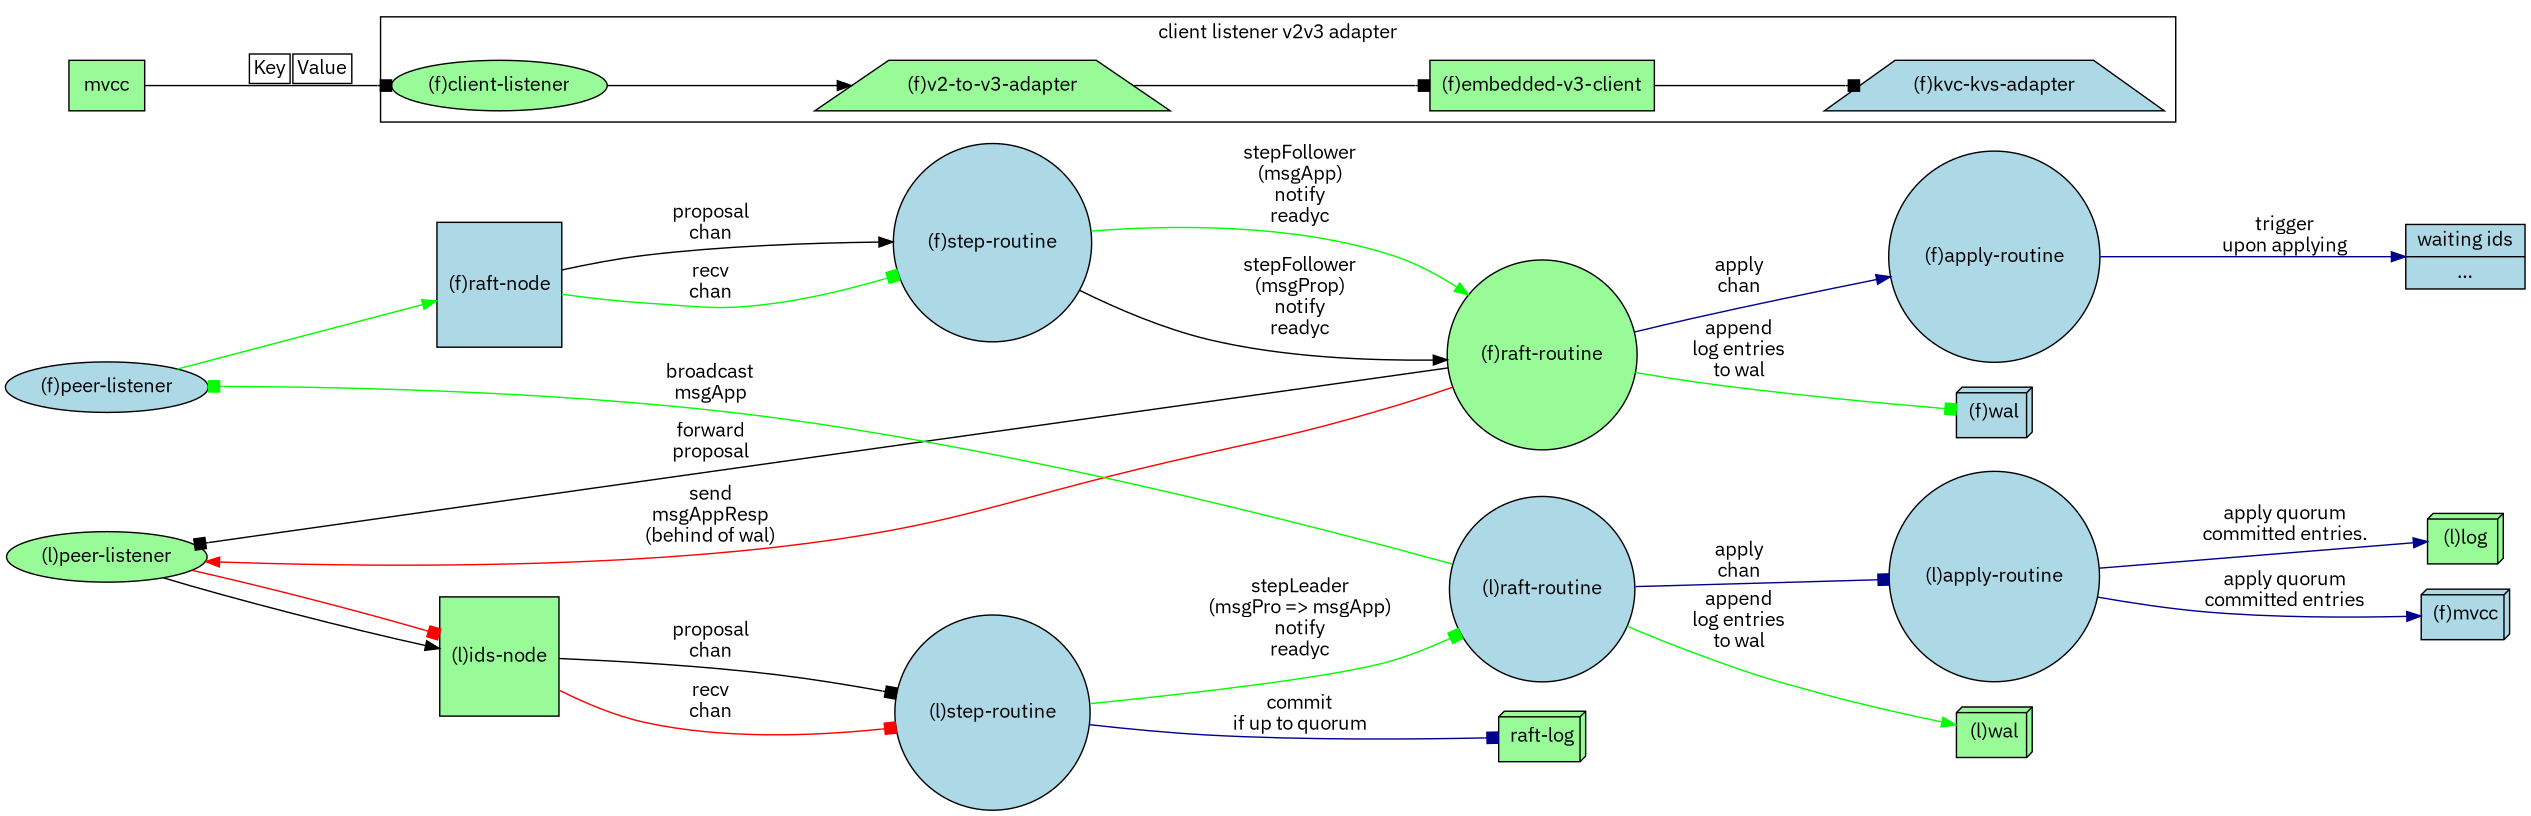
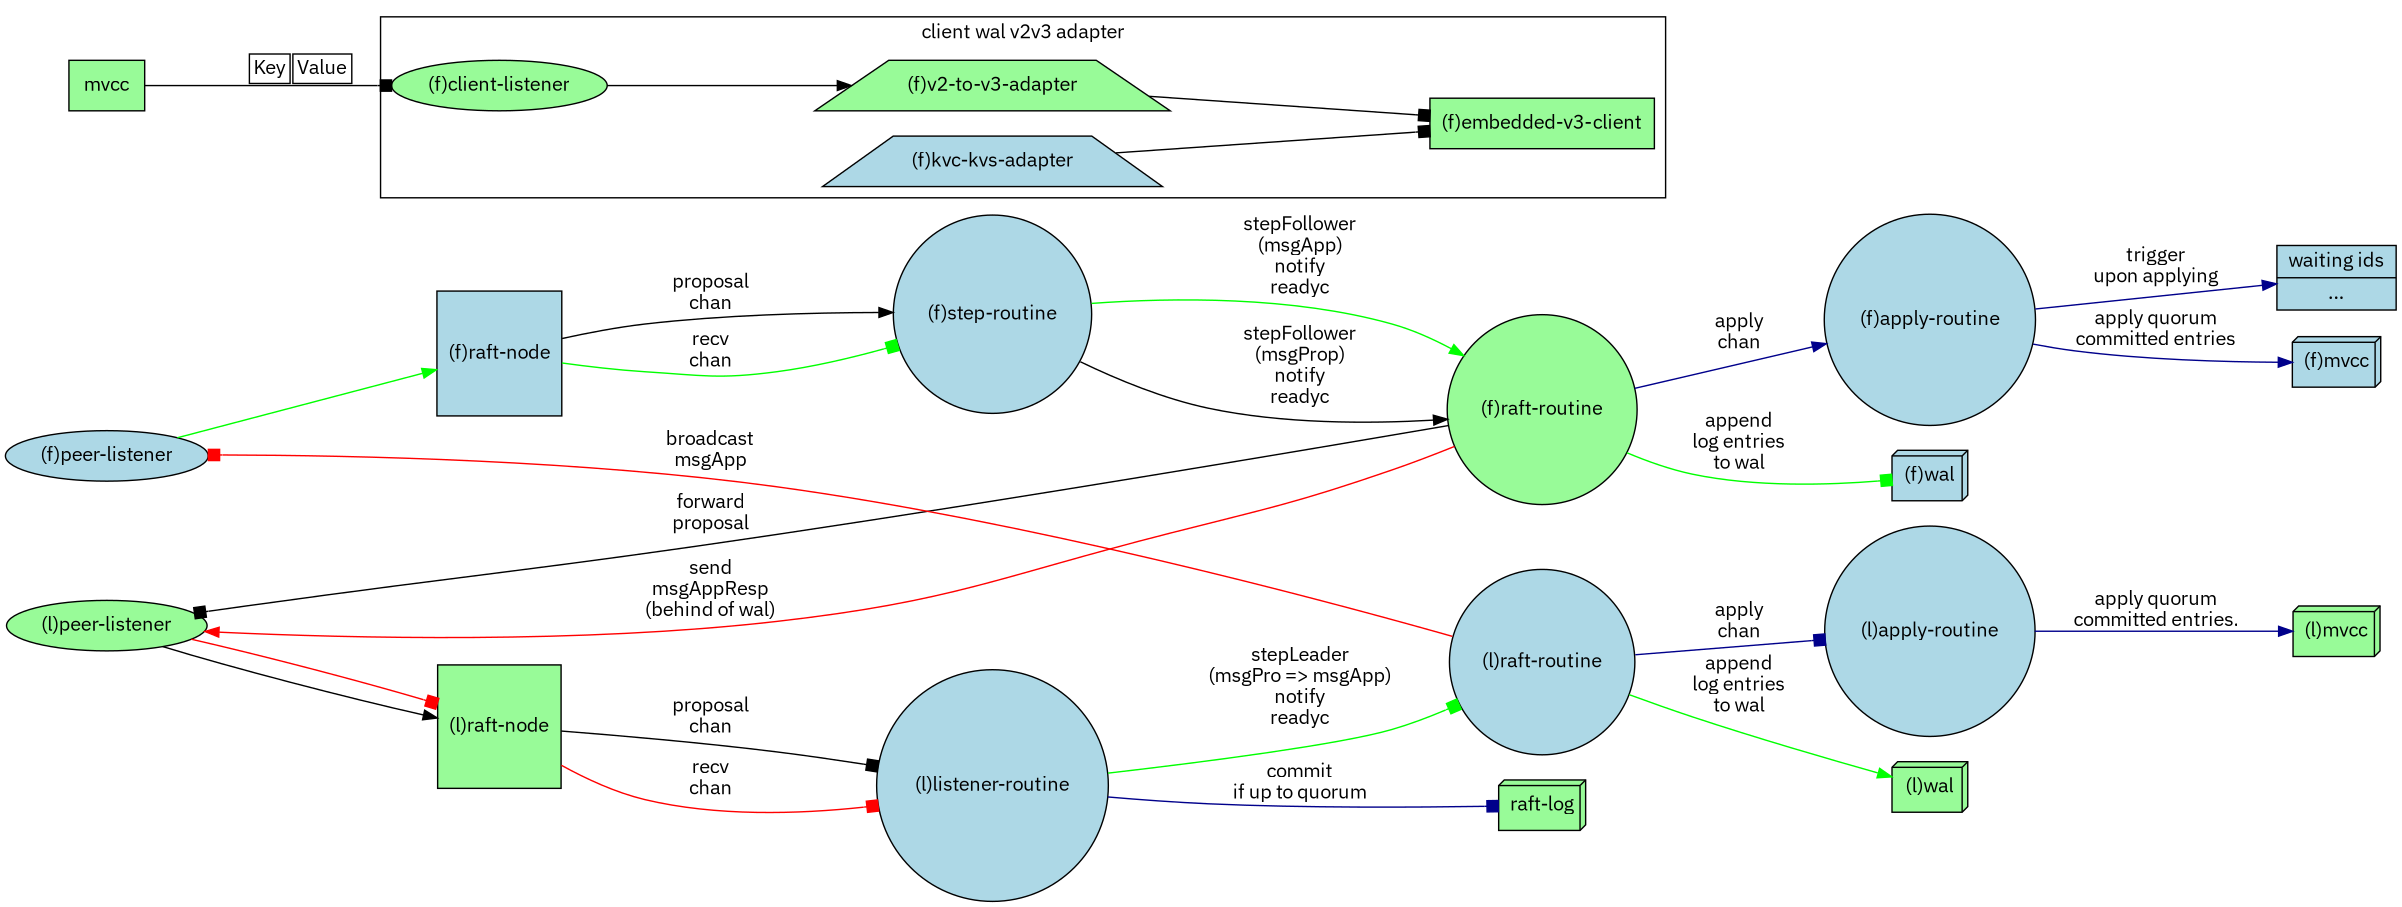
cluster "client listener v2v3 adapter": label "client listener v2v3 adapter" -> "client wal v2v3 adapter"
edge "(f)embedded-v3-client" -> "(f)kvc-kvs-adapter": reversed
edge "(l)raft-routine" -> "(f)peer-listener": color green -> red
node "(l)log": label "(l)log" -> "(l)mvcc"
edge "(l)apply-routine" -> "(f)mvcc": now "(f)apply-routine" -> "(f)mvcc"
node "(l)ids-node": label "(l)ids-node" -> "(l)raft-node"
node "(l)step-routine": label "(l)step-routine" -> "(l)listener-routine"
